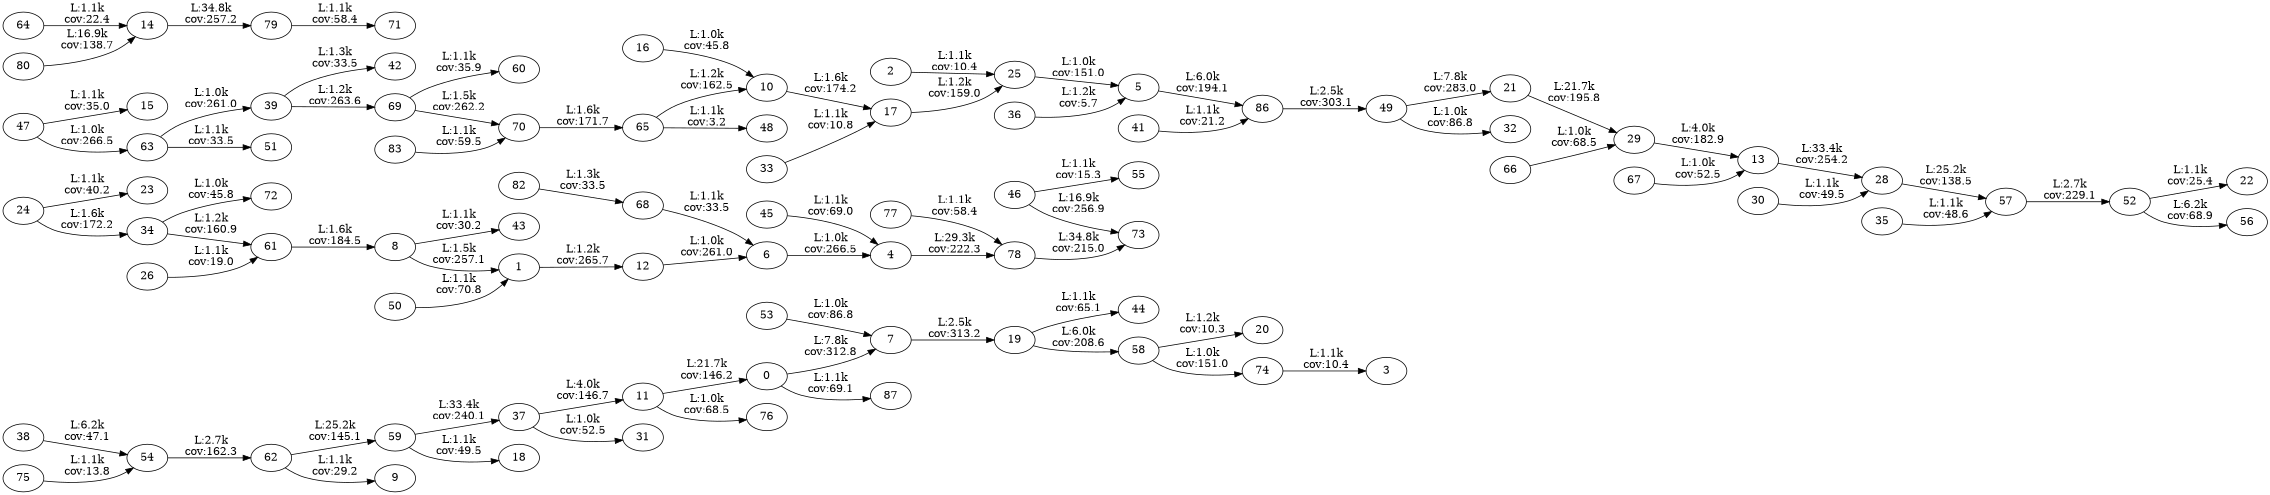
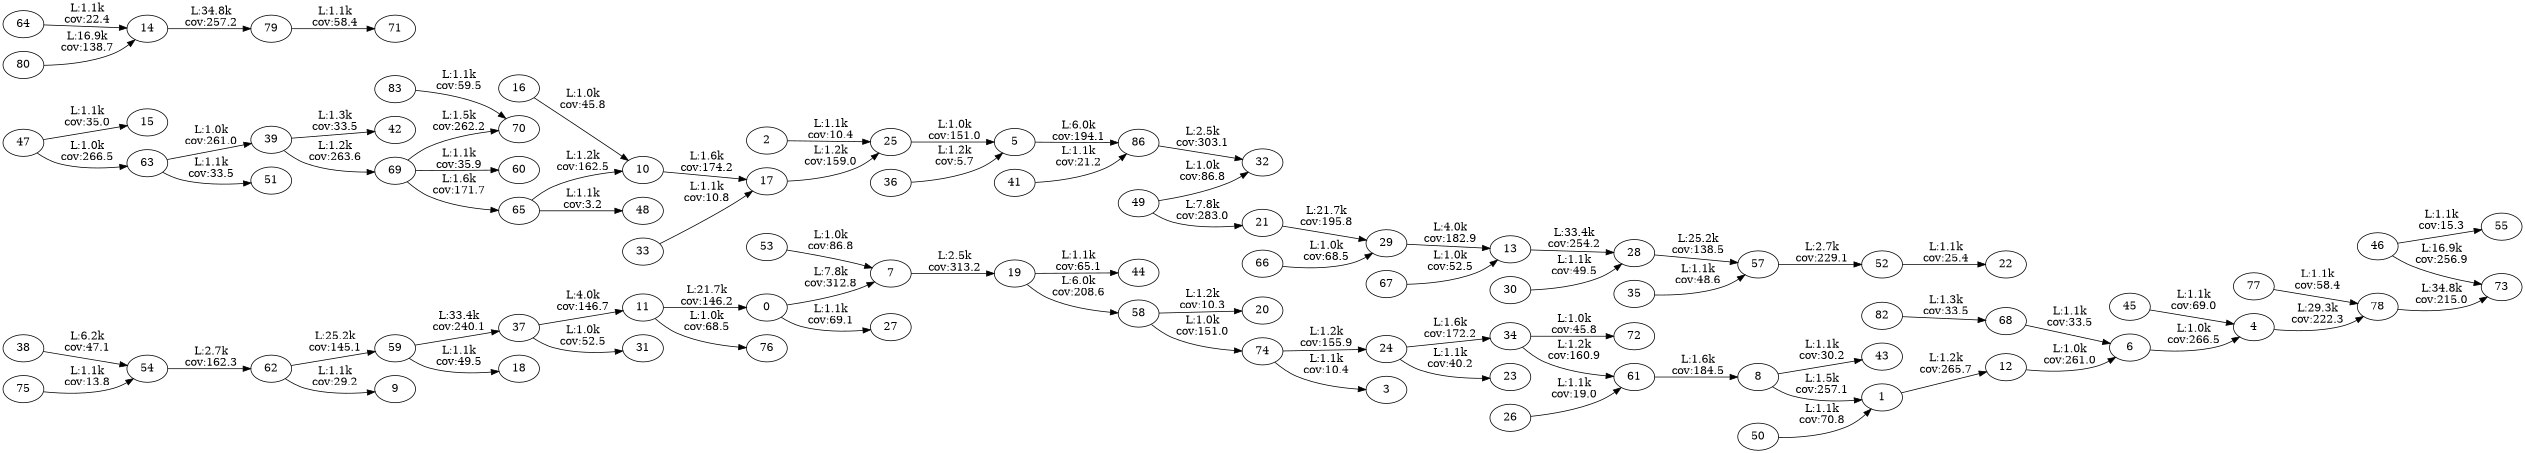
edge "86" -> "49": now "86" -> "32"
edge "70" -> "65": now "69" -> "65"
node "56": removed
edge "74" -> "24": added, label "L:1.2k cov:155.9"
node "87": label "87" -> "27"
